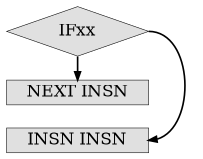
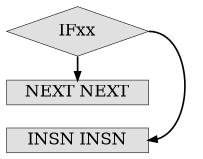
node "NEXT INSN": label "NEXT INSN" -> "NEXT NEXT"
